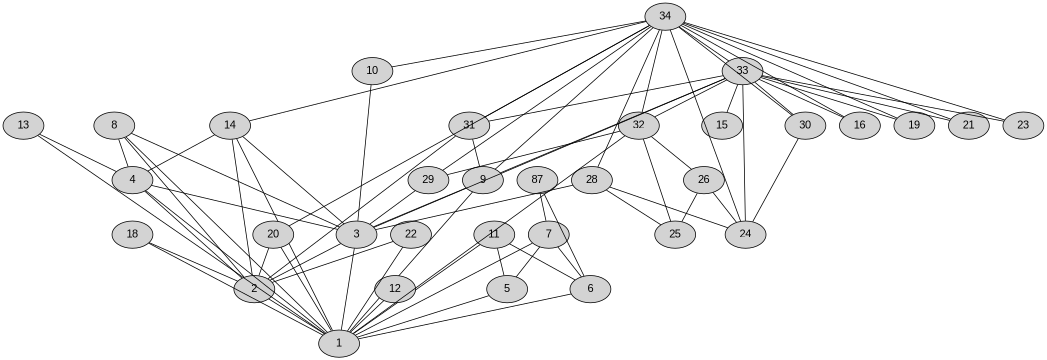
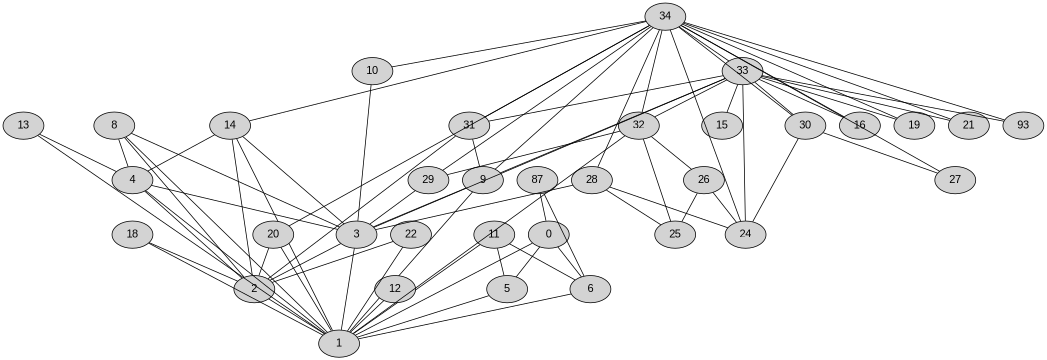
node "23": label "23" -> "93"
node "27": added
node "7": label "7" -> "0"
